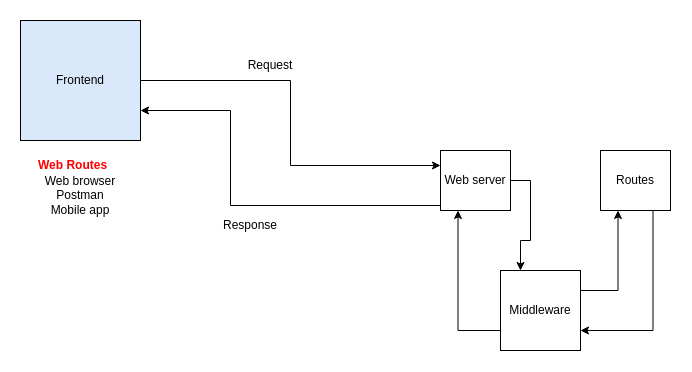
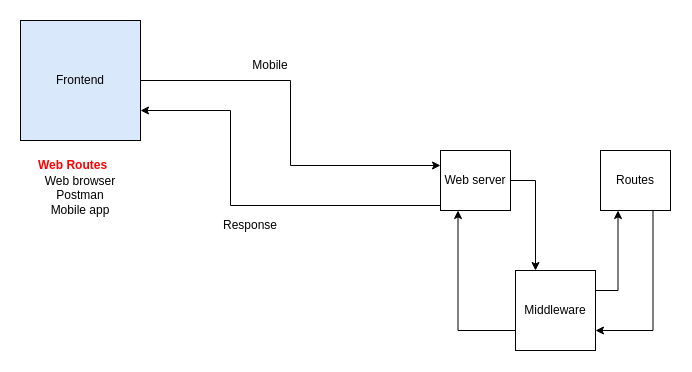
node "Request": label "Request" -> "Mobile"
node "Middleware": moved (541, 311) -> (556, 311)
